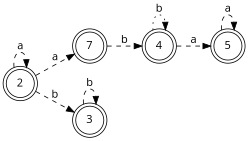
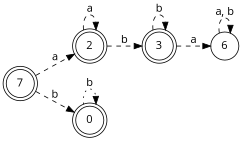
node "4": label "4" -> "0"
node "6": added
node "5": removed
edge "2" -> "7": reversed
